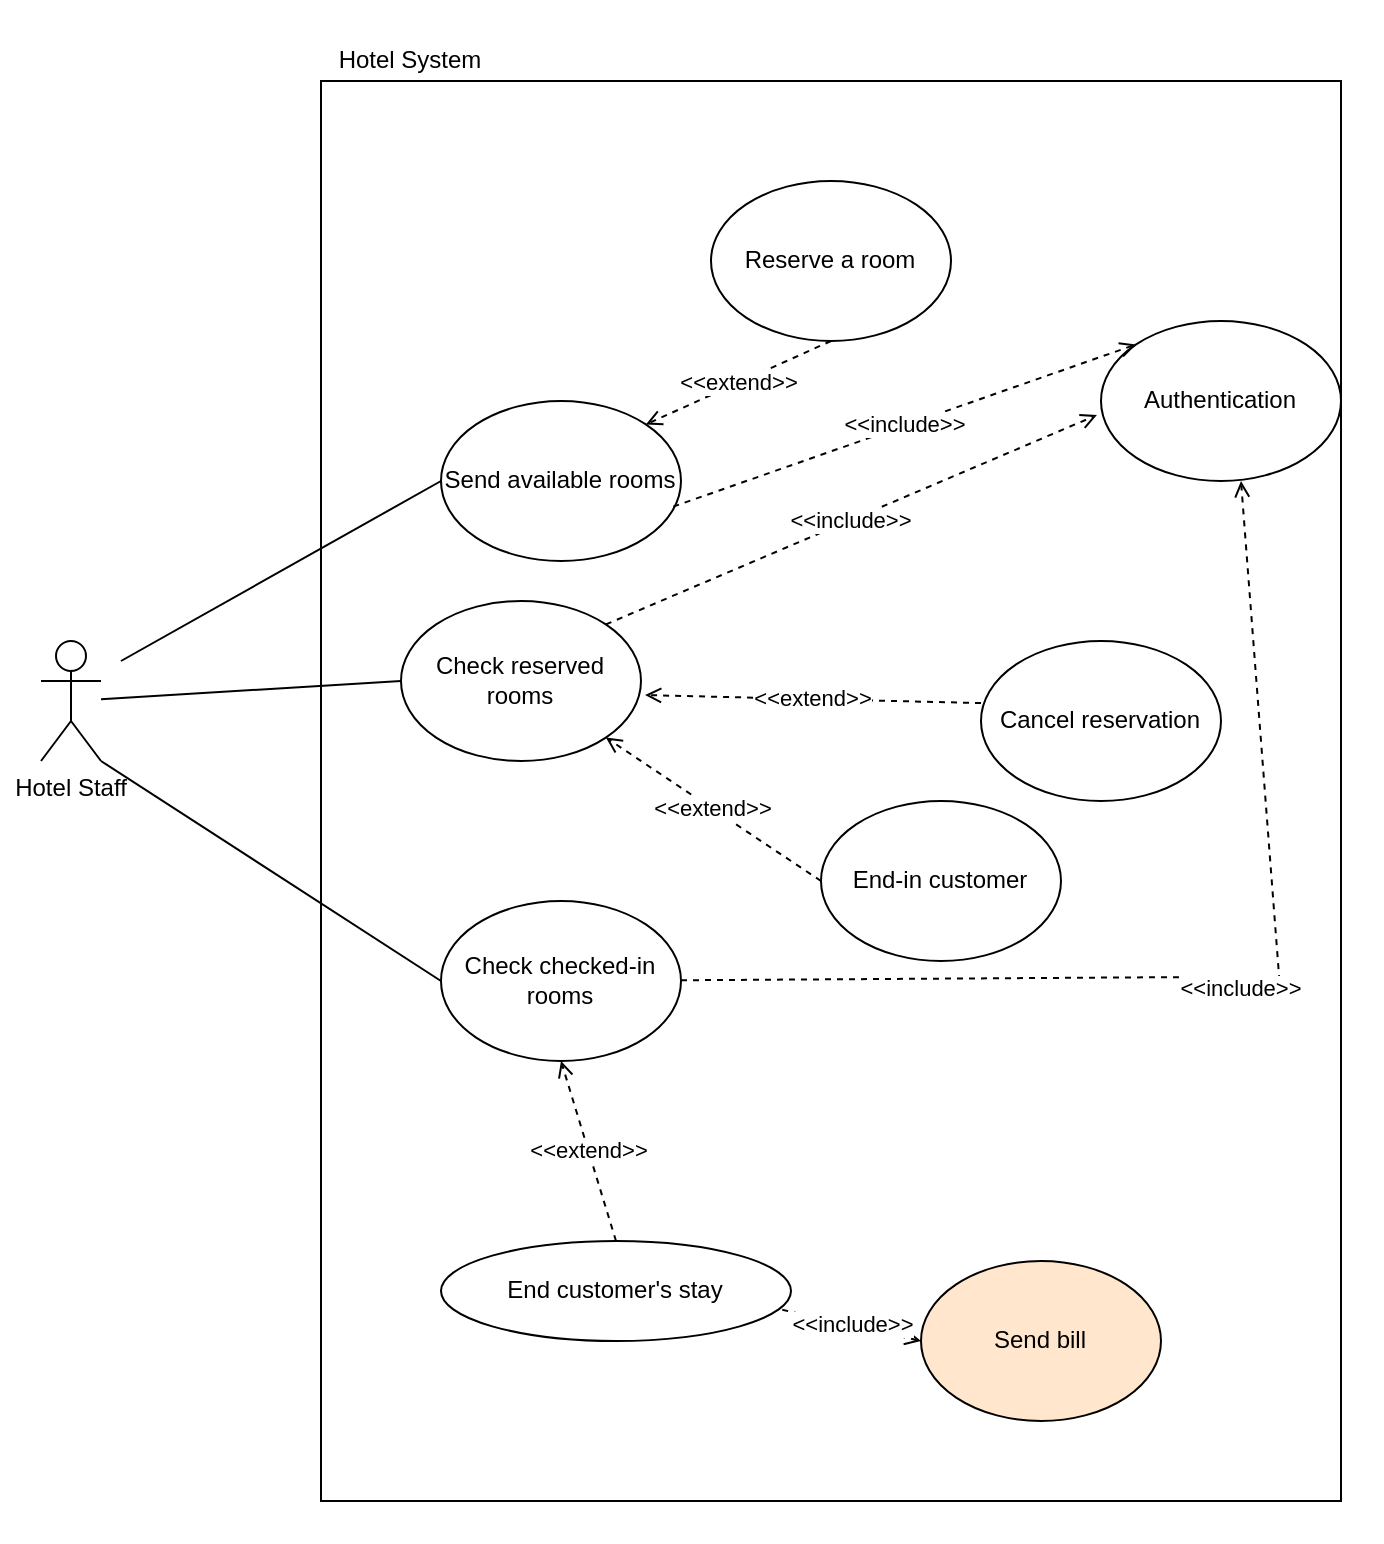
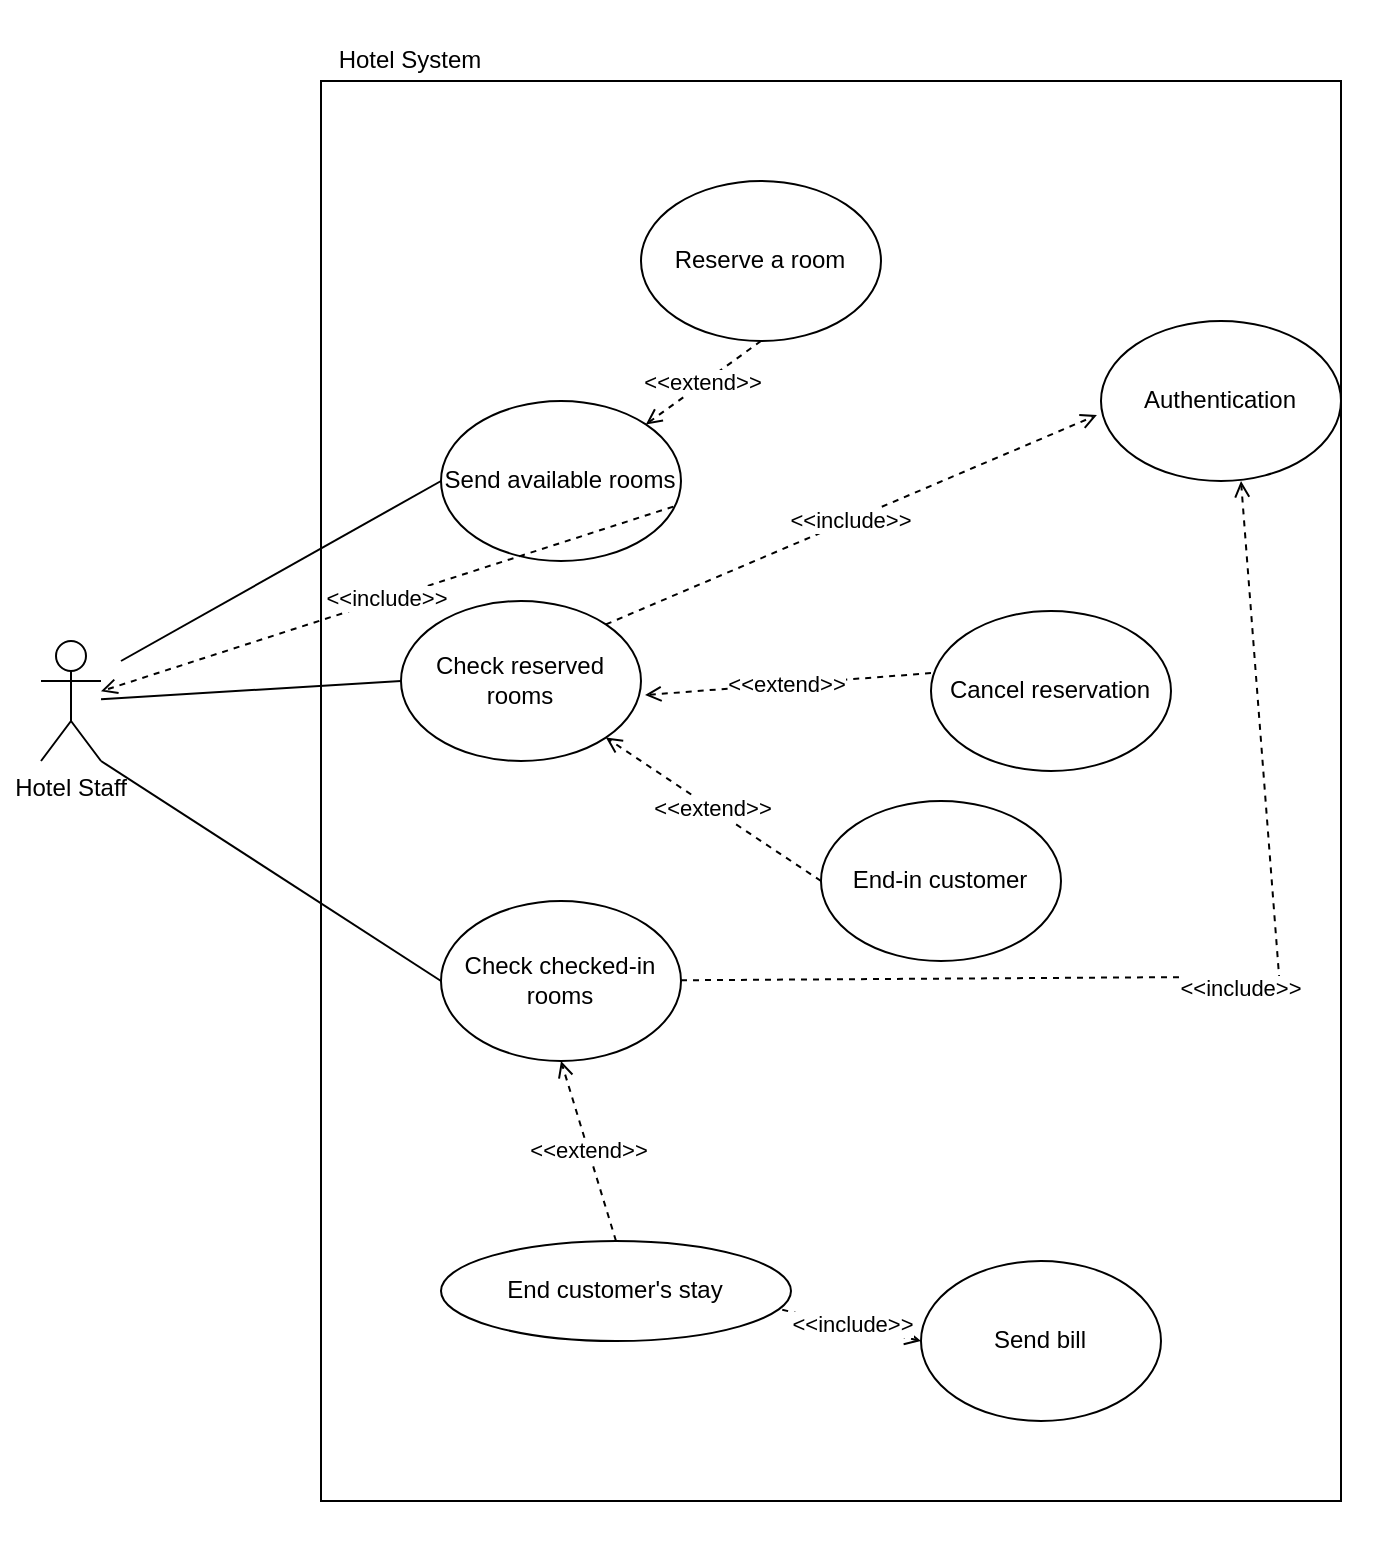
node "Reserve a room": moved (831, 261) -> (761, 261)
edge "Send available rooms" -> "Authentication": now "Send available rooms" -> "Hotel Staff"
node "Cancel reservation": moved (1101, 721) -> (1051, 691)
node "Send bill": fillcolor #ffe6cc -> #ffffff
